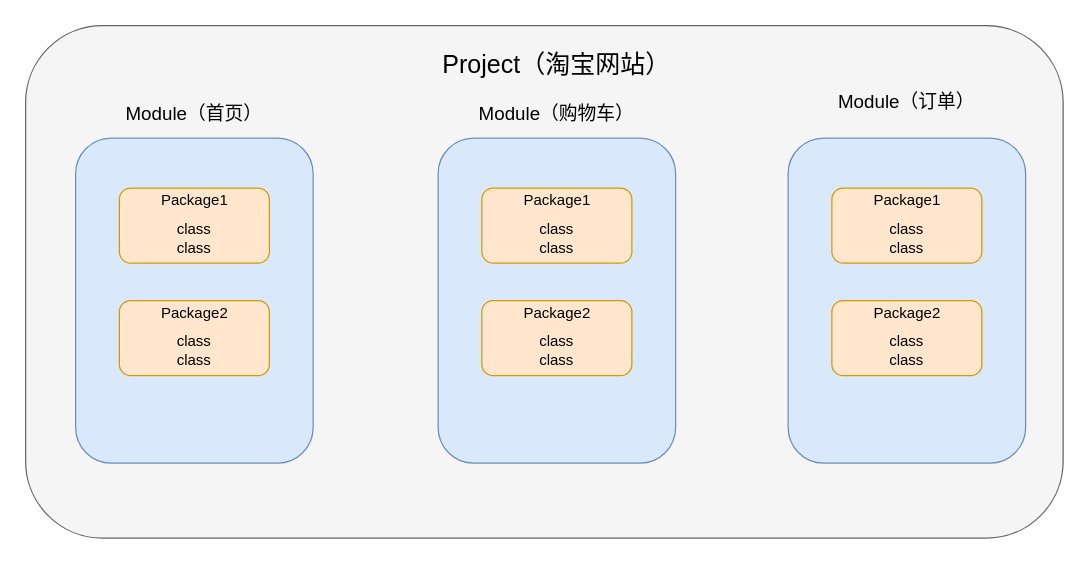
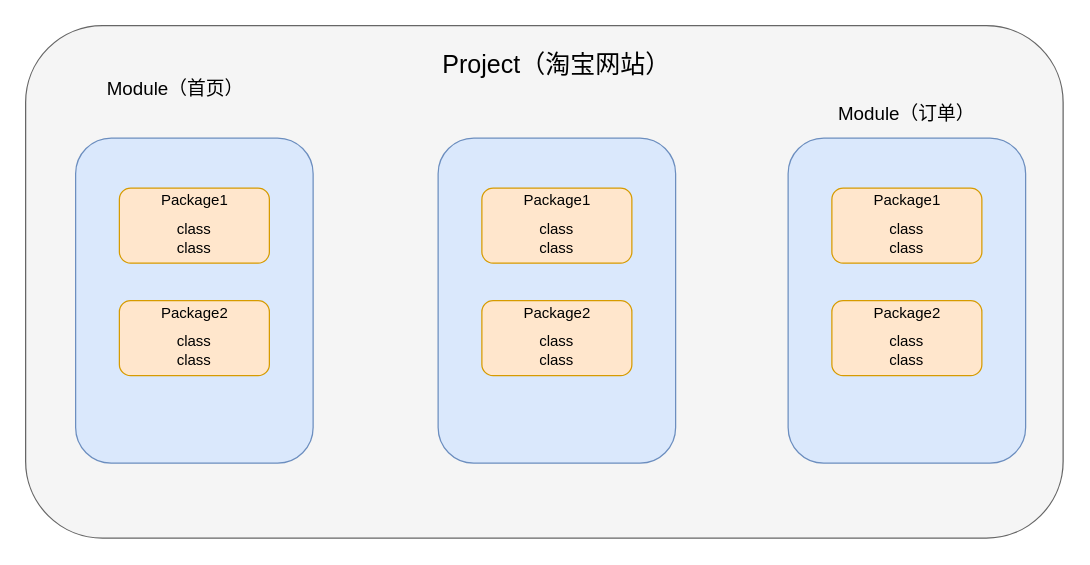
node "Module（订单）": moved (907, 101) -> (907, 113)
node "Module（首页）": moved (194, 113) -> (176, 88)
node "Module（购物车）": removed
